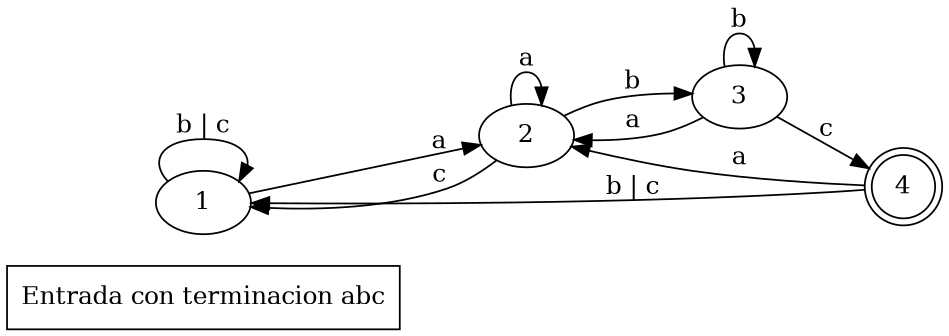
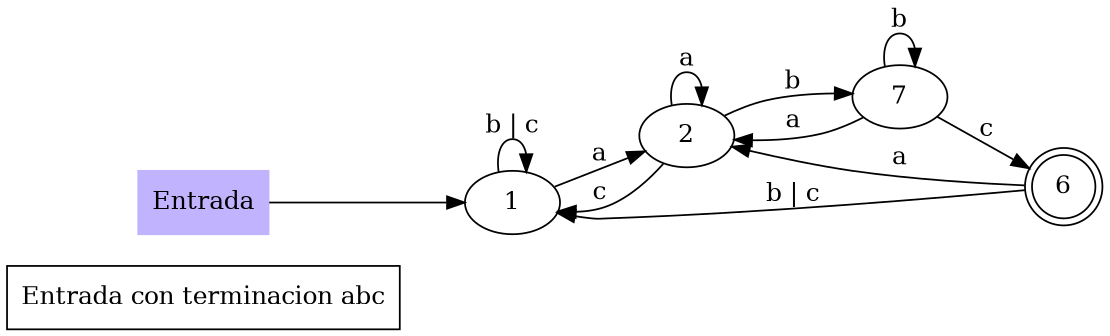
node "3": label "3" -> "7"
node "4": label "4" -> "6"
node "Entrada": added
